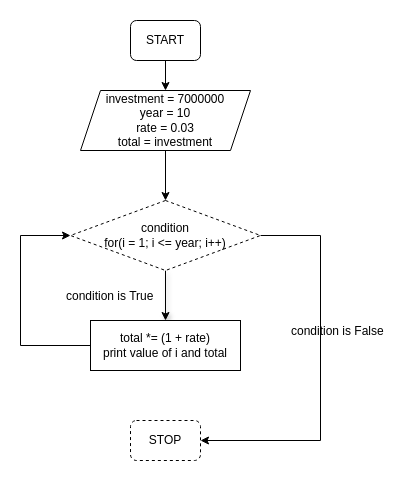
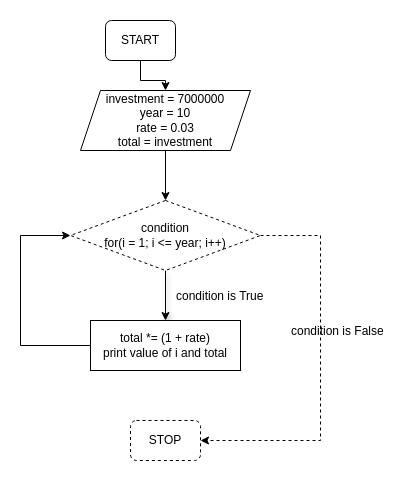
node "START": moved (166, 41) -> (141, 41)
node "condition is True": moved (111, 296) -> (221, 296)
edge "condition for(i = 1; i <= year; i++)" -> "STOP": style solid -> dashed
